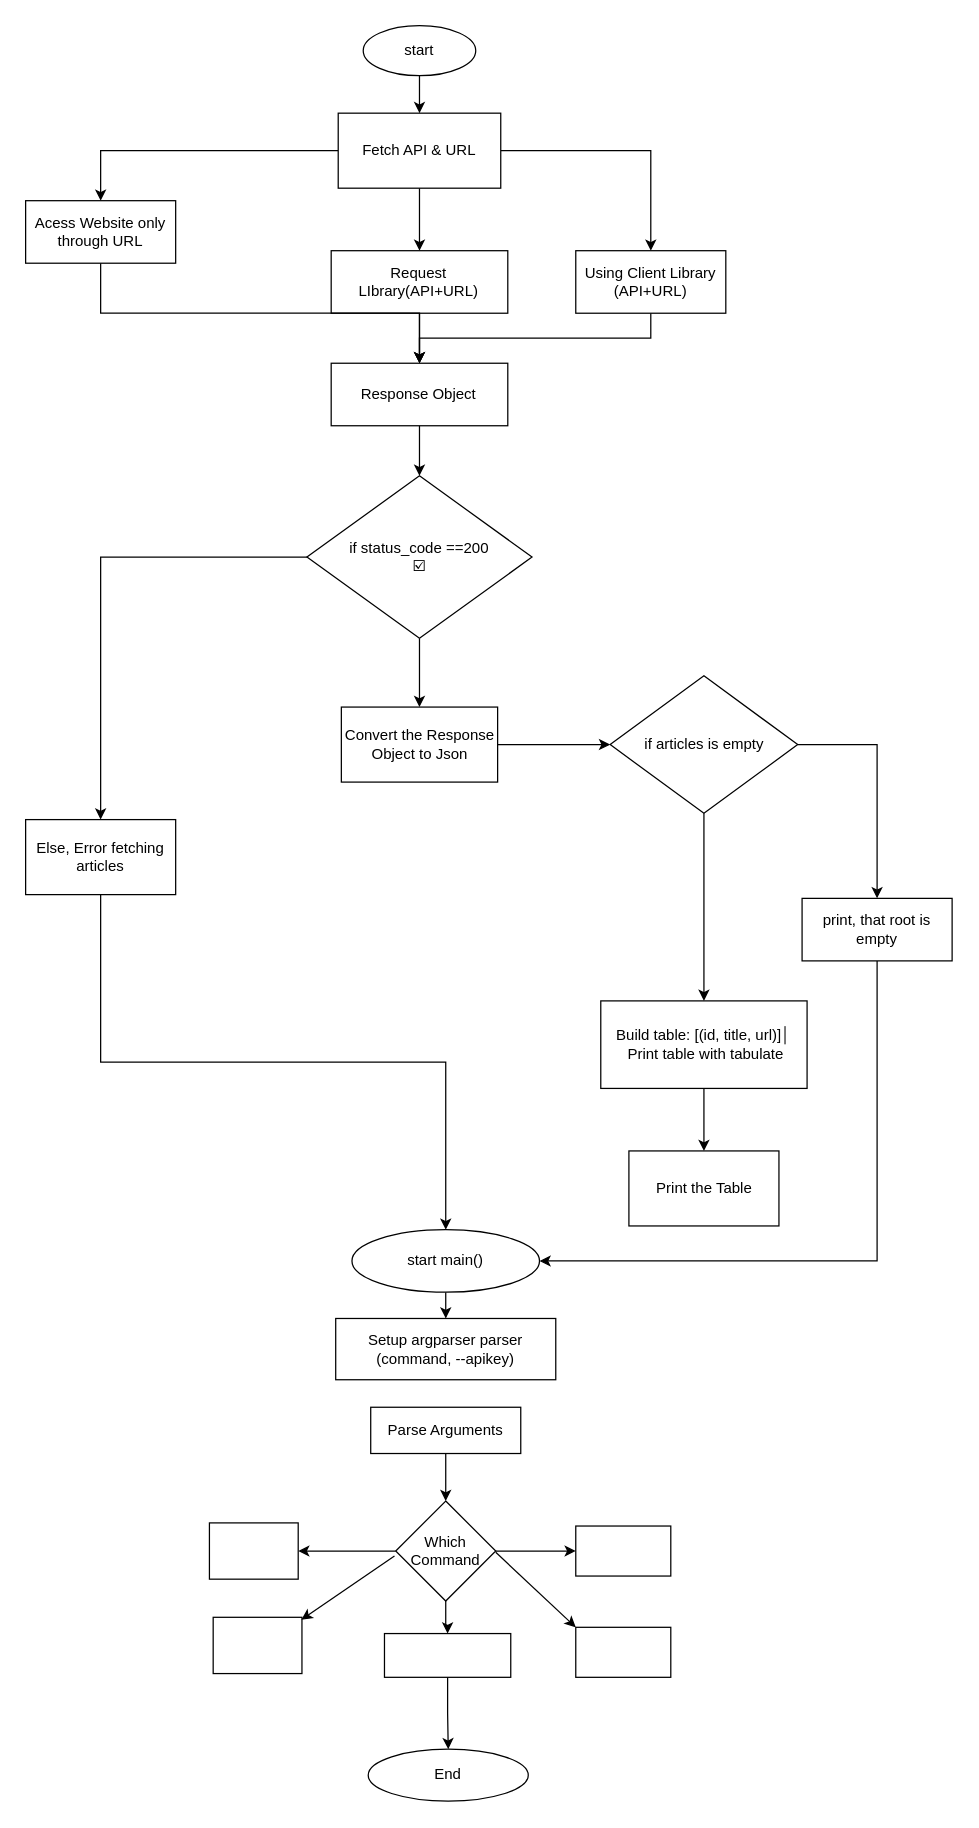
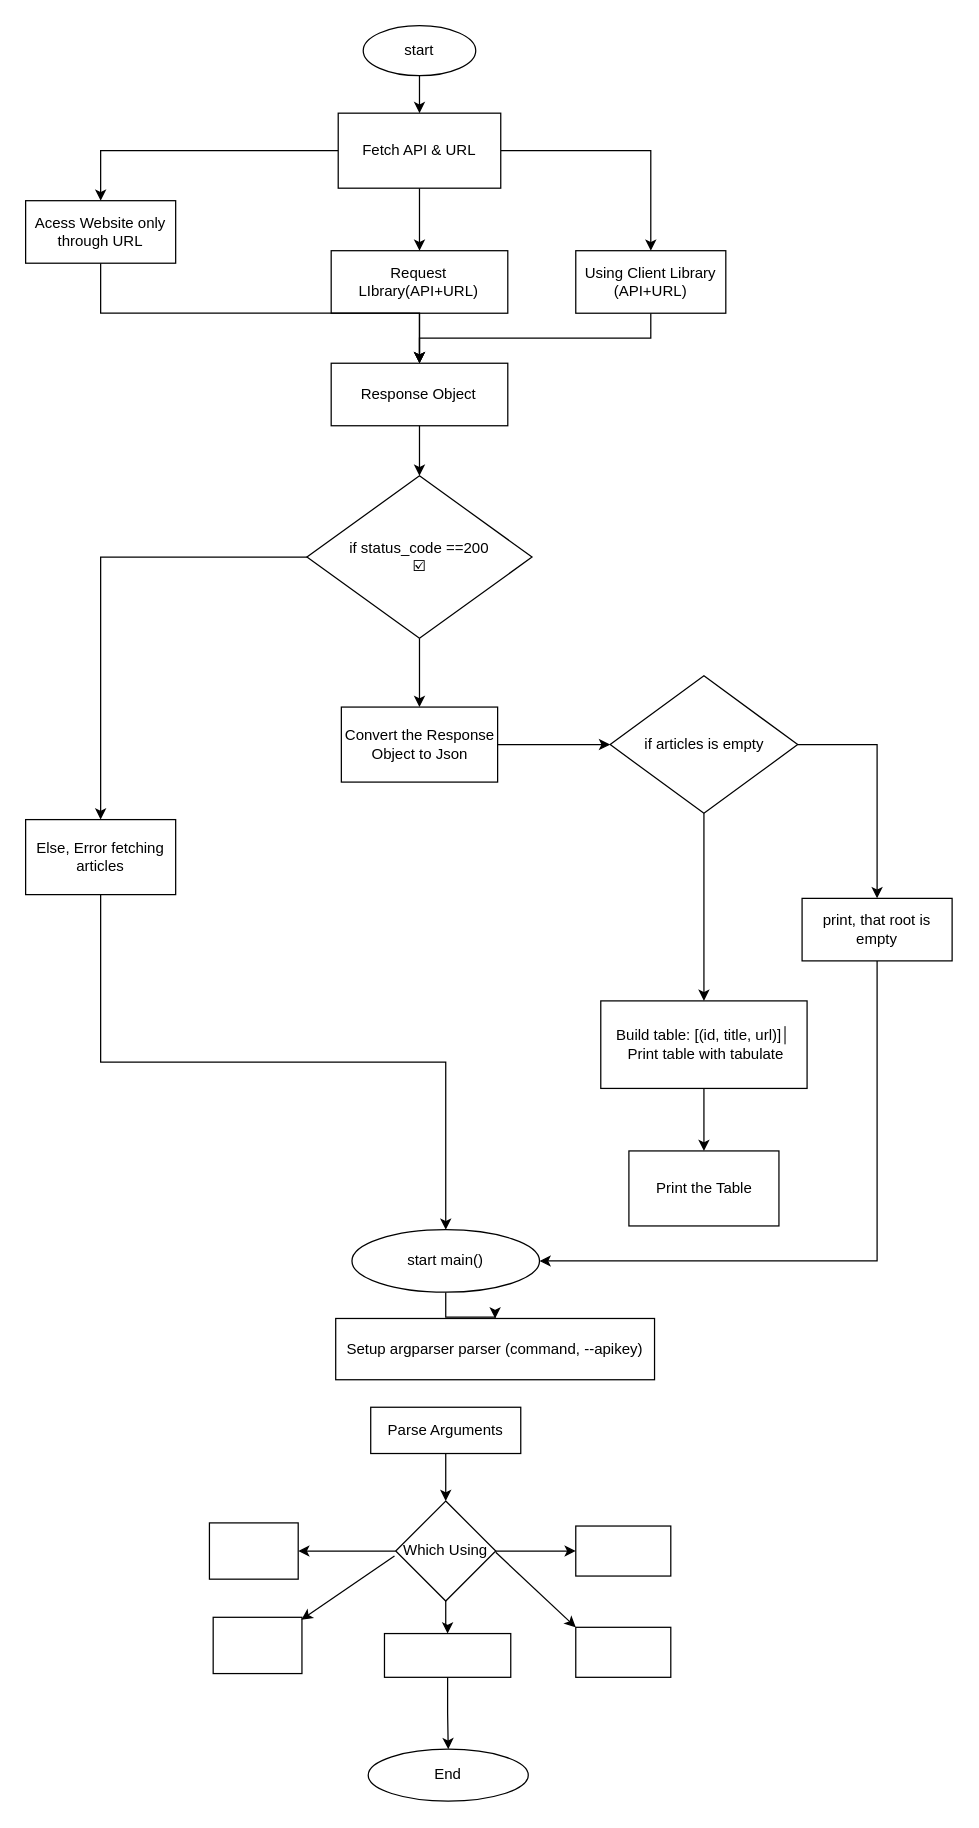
node "Setup argparser parser (command, --apikey)": size 220x61 -> 319x61
node "Which Command": label "Which Command" -> "Which Using"
